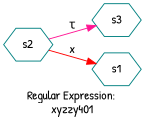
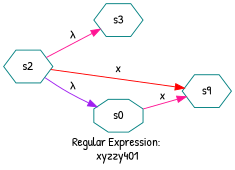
edge "s2" -> "s3": label "τ" -> "λ"
node "s1": label "s1" -> "s9"
node "s0": added
